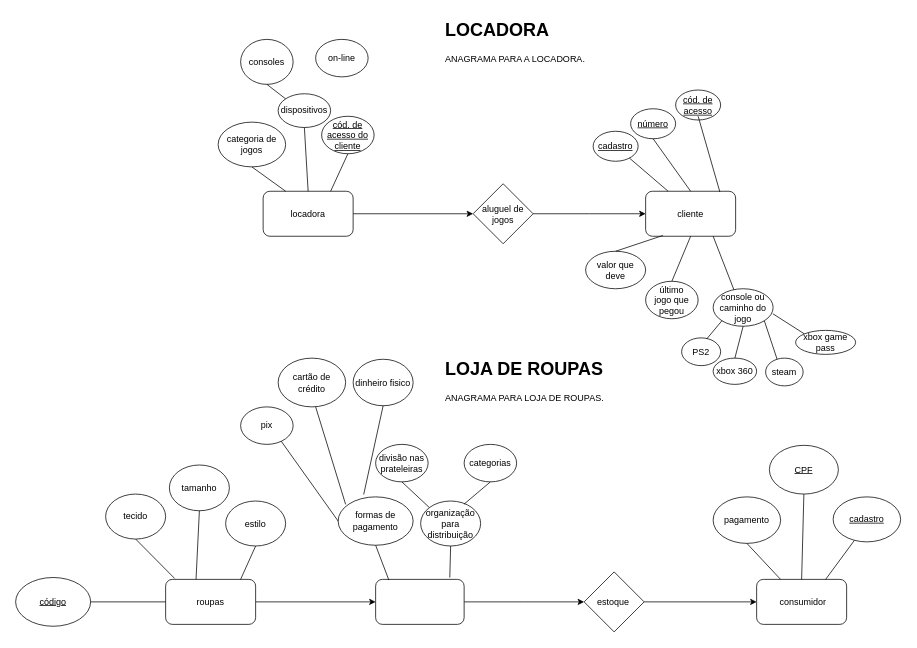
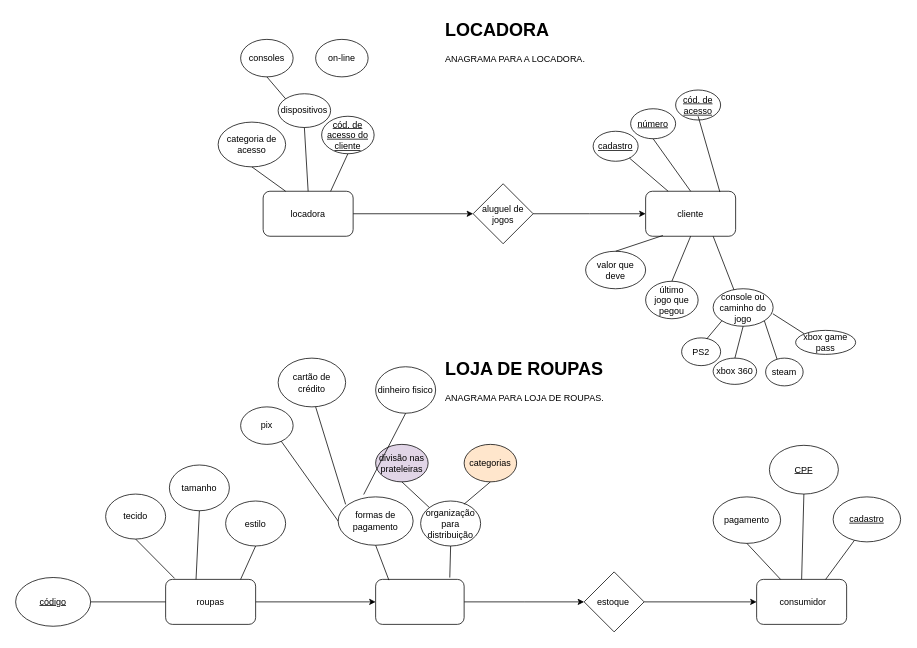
node "consoles": size 53x45 -> 53x38
node "categoria de jogos": label "categoria de jogos" -> "categoria de acesso"
node "dinheiro fisico": moved (383, 383) -> (405, 390)
node "divisão nas prateleiras": fillcolor #ffffff -> #e1d5e7
node "categorias": fillcolor #ffffff -> #ffe6cc
